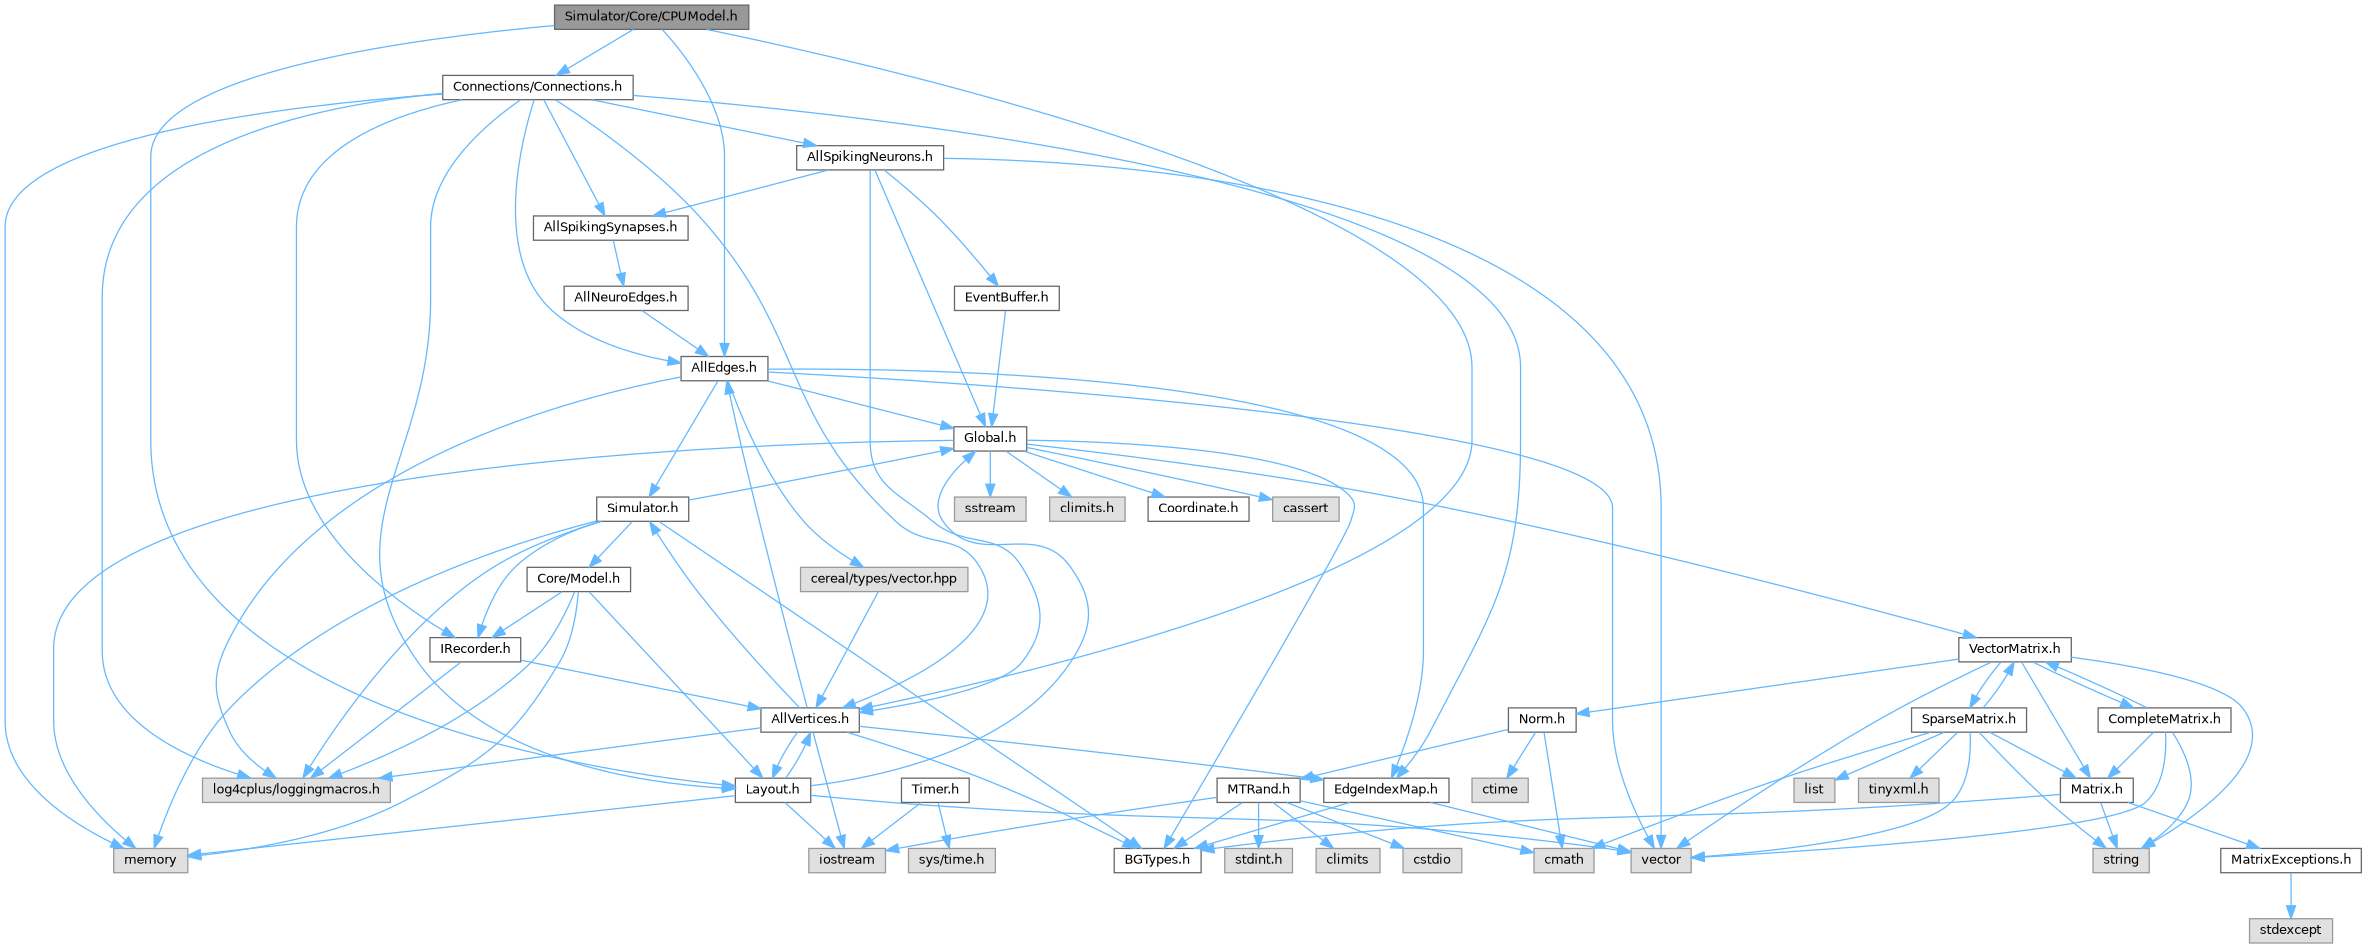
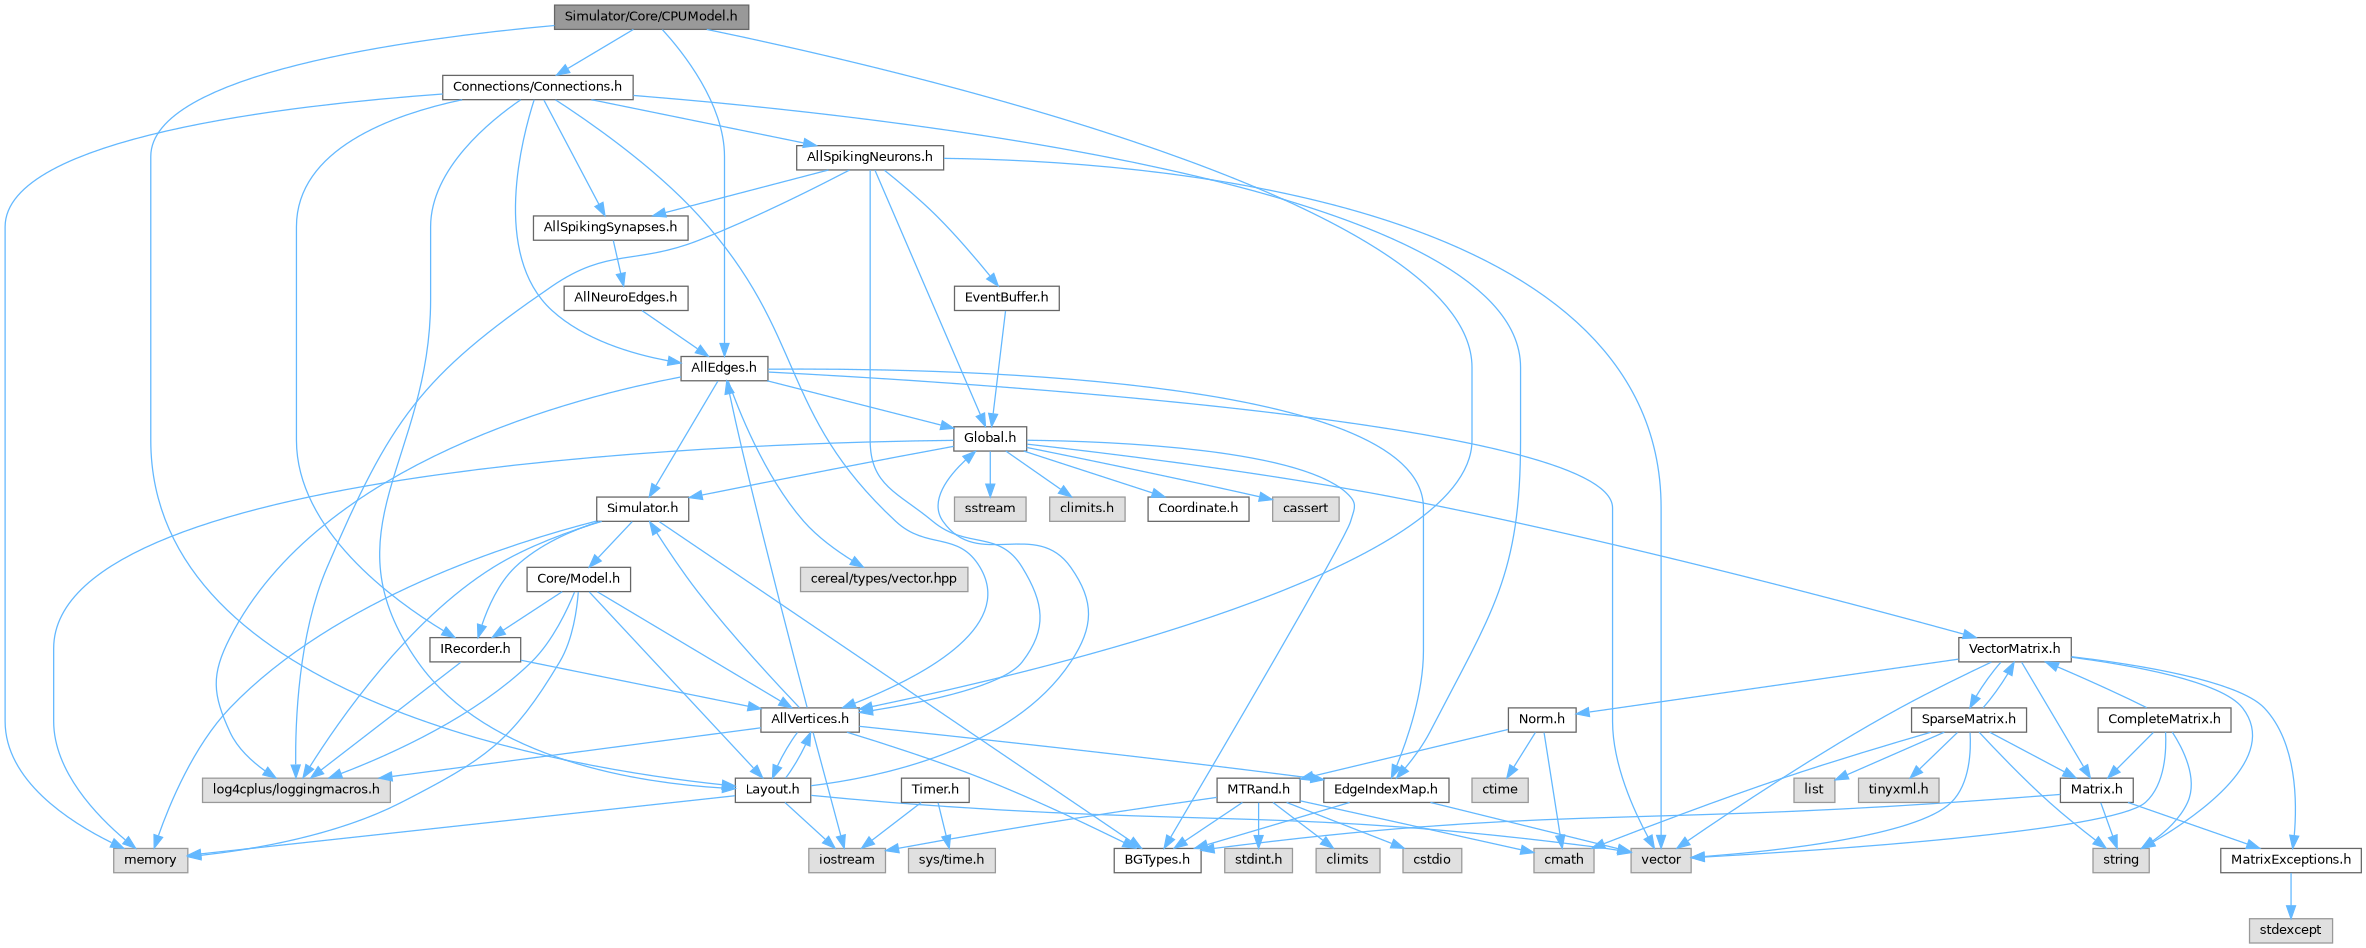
edge "Connections/Connections.h" -> "log4cplus/loggingmacros.h": now "AllSpikingNeurons.h" -> "log4cplus/loggingmacros.h"
edge "Simulator.h" -> "Global.h": reversed
edge "cereal/types/vector.hpp" -> "AllVertices.h": now "Core/Model.h" -> "AllVertices.h"
edge "VectorMatrix.h" -> "CompleteMatrix.h": now "VectorMatrix.h" -> "MatrixExceptions.h"
